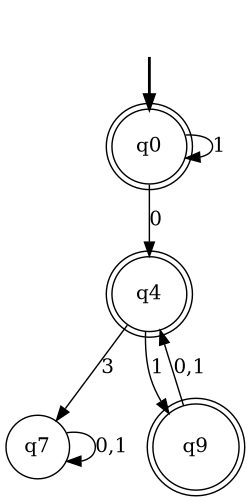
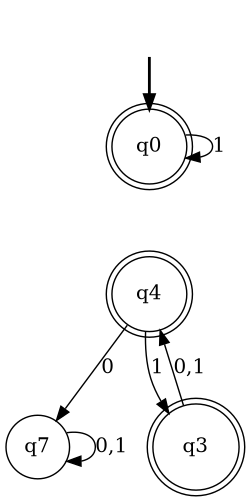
edge "q0" -> "q4": removed, label "0"
edge "q4" -> "q7": label "3" -> "0"
node "q9": label "q9" -> "q3"
